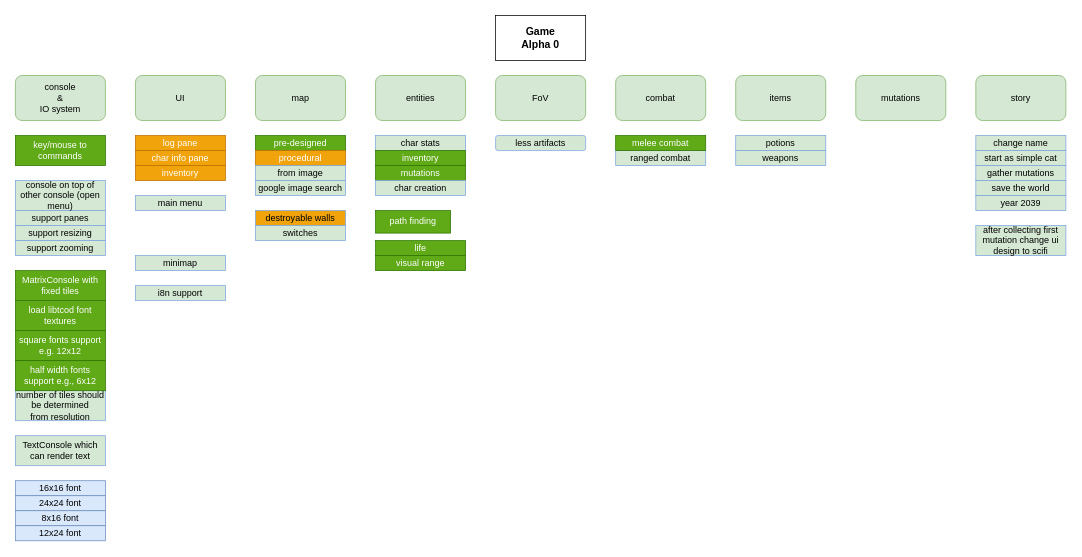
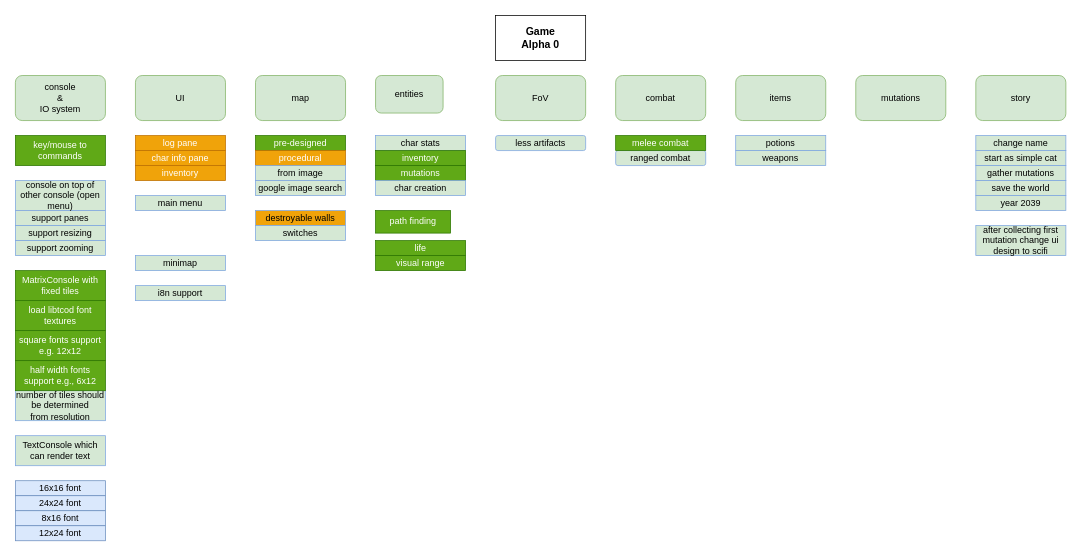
node "entities": size 90x45 -> 68x38
node "ranged combat": shape rectangle -> rounded rectangle
